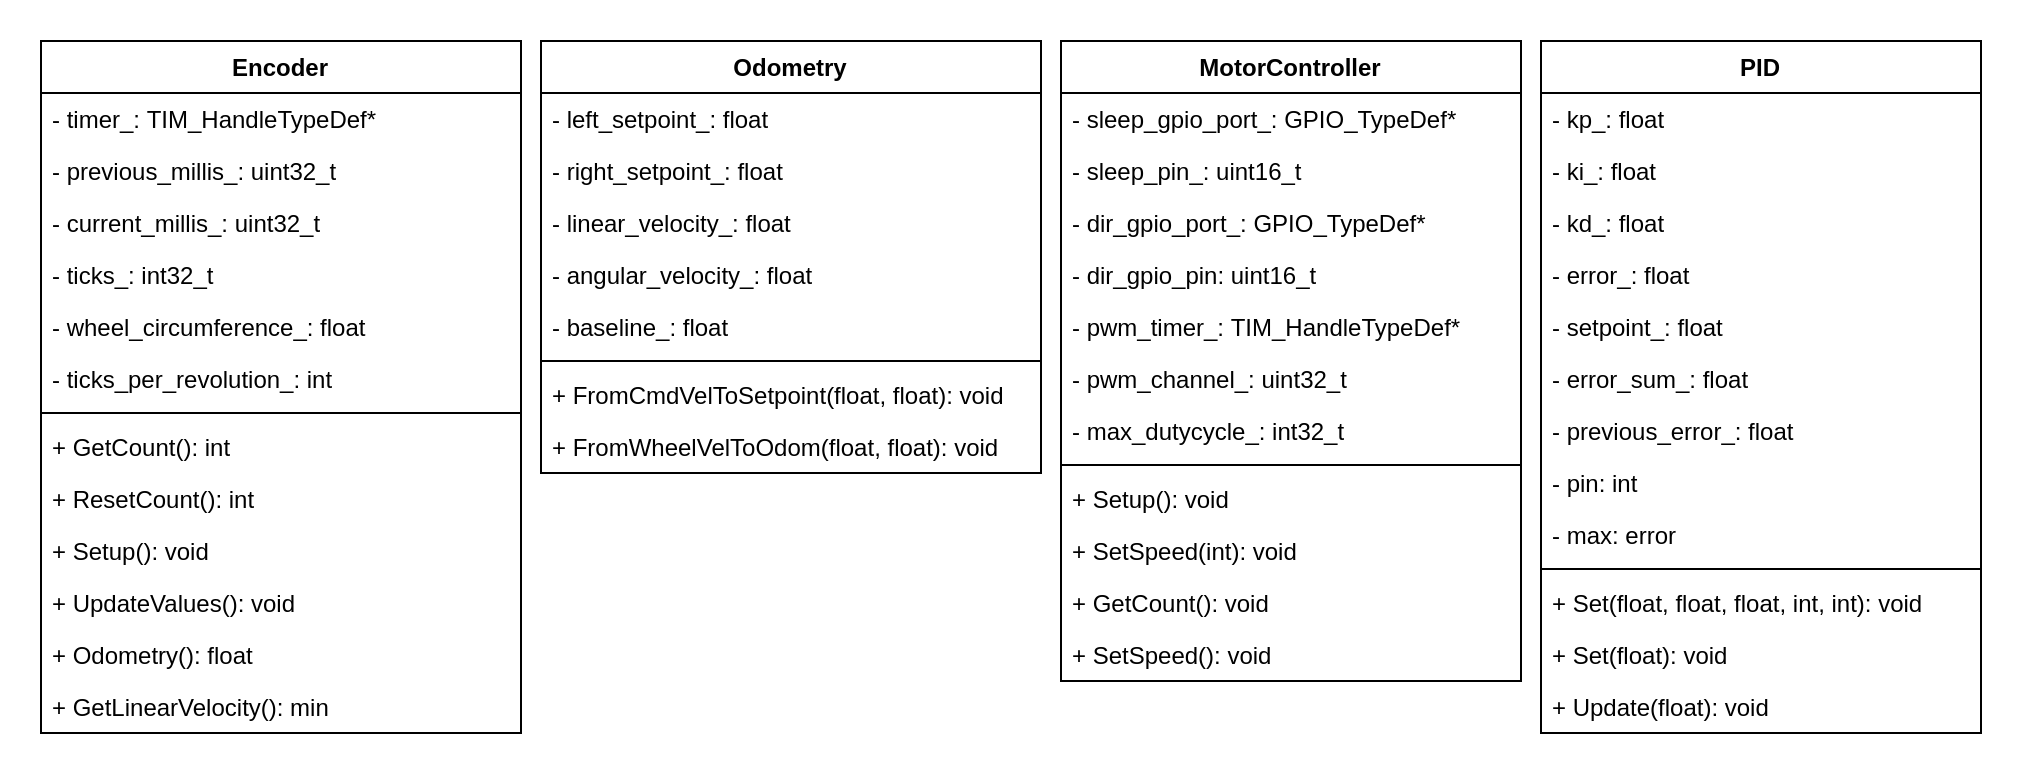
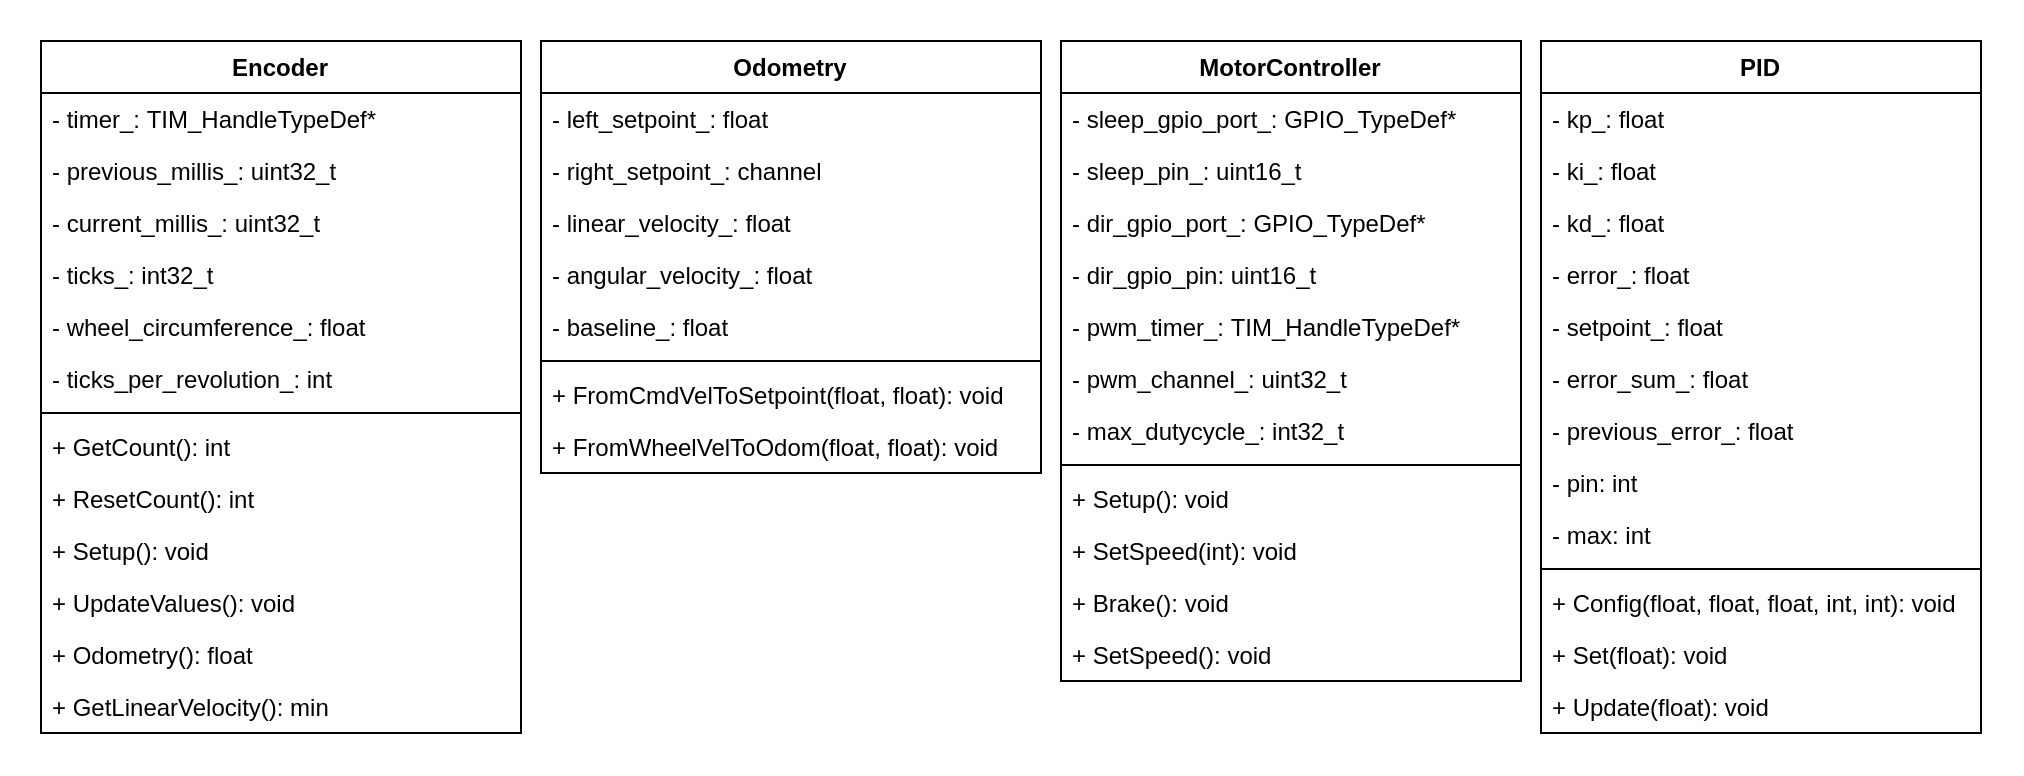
node "- right_setpoint_: float": label "- right_setpoint_: float" -> "- right_setpoint_: channel"
node "- max: error": label "- max: error" -> "- max: int"
node "+ GetCount(): void": label "+ GetCount(): void" -> "+ Brake(): void"
node "+ Set(float, float, float, int, int): void": label "+ Set(float, float, float, int, int): void" -> "+ Config(float, float, float, int, int): void"
